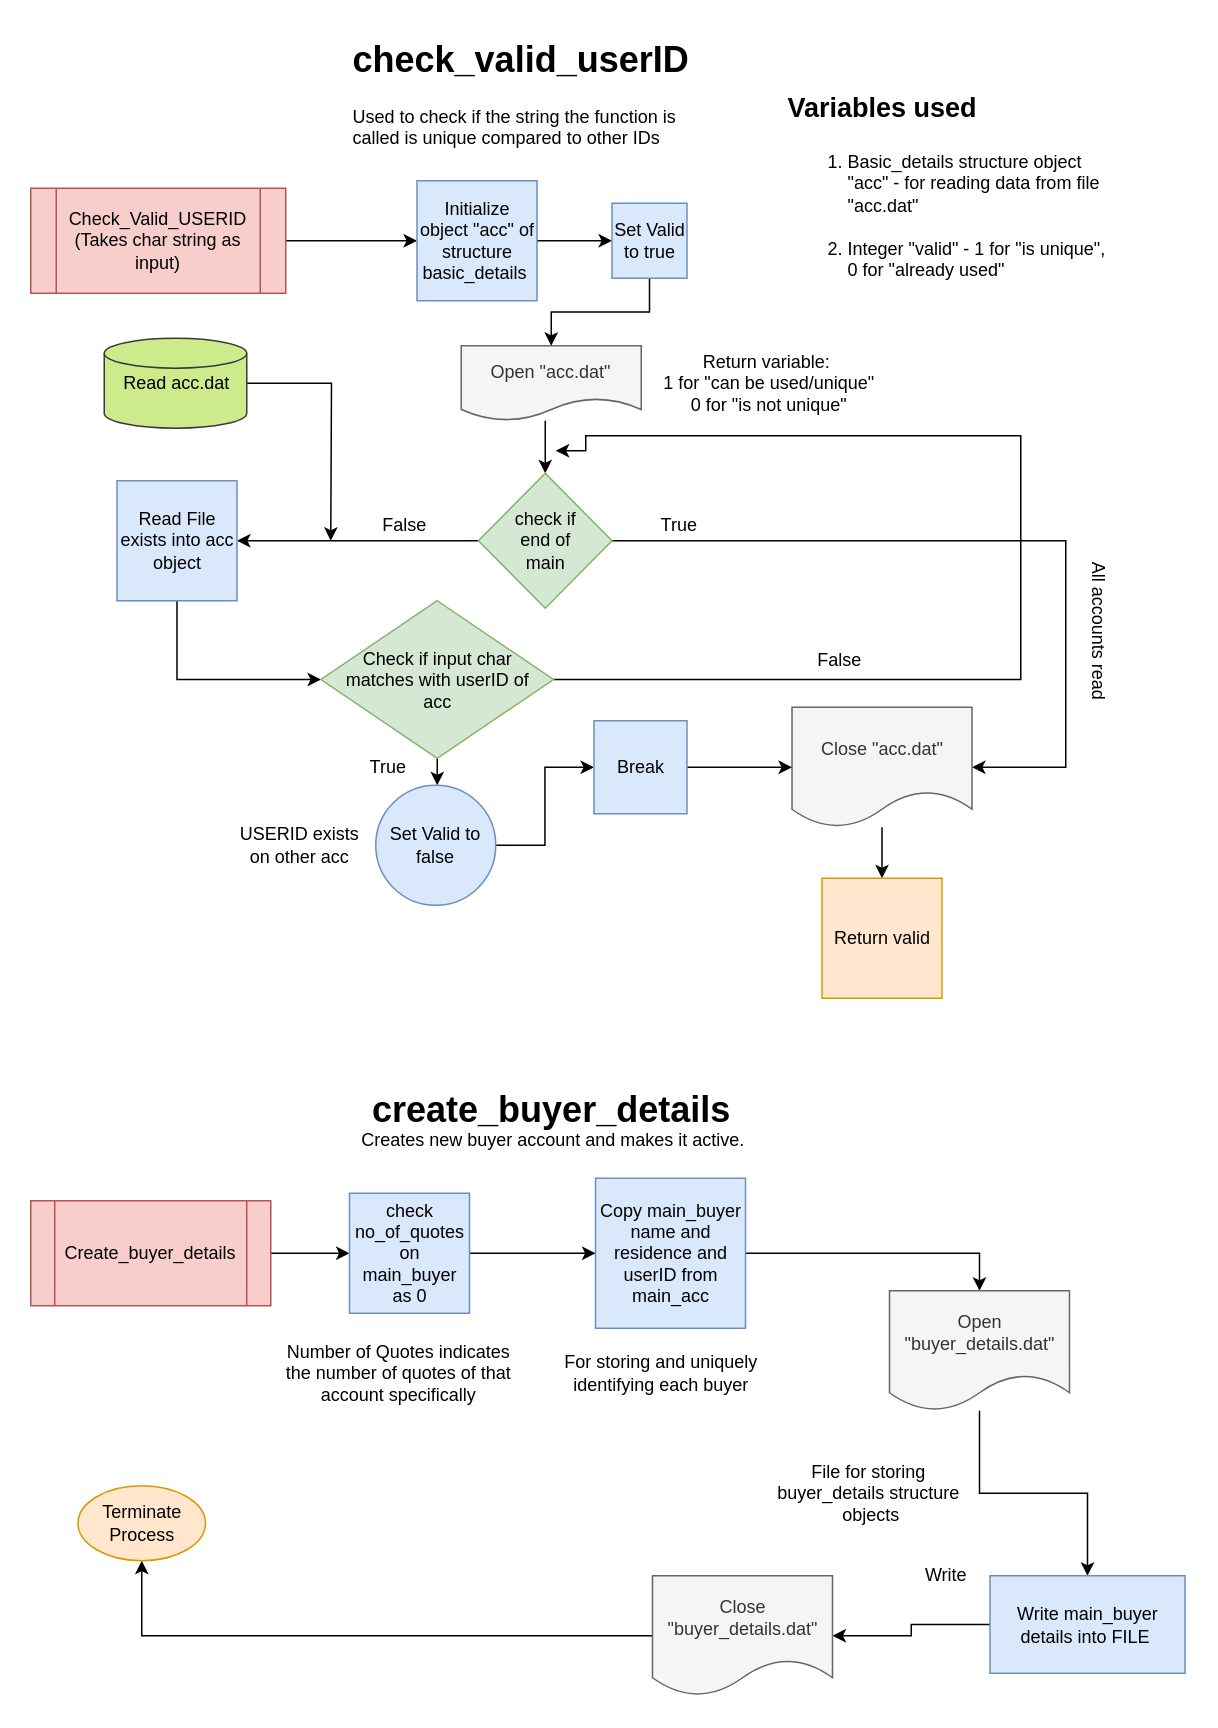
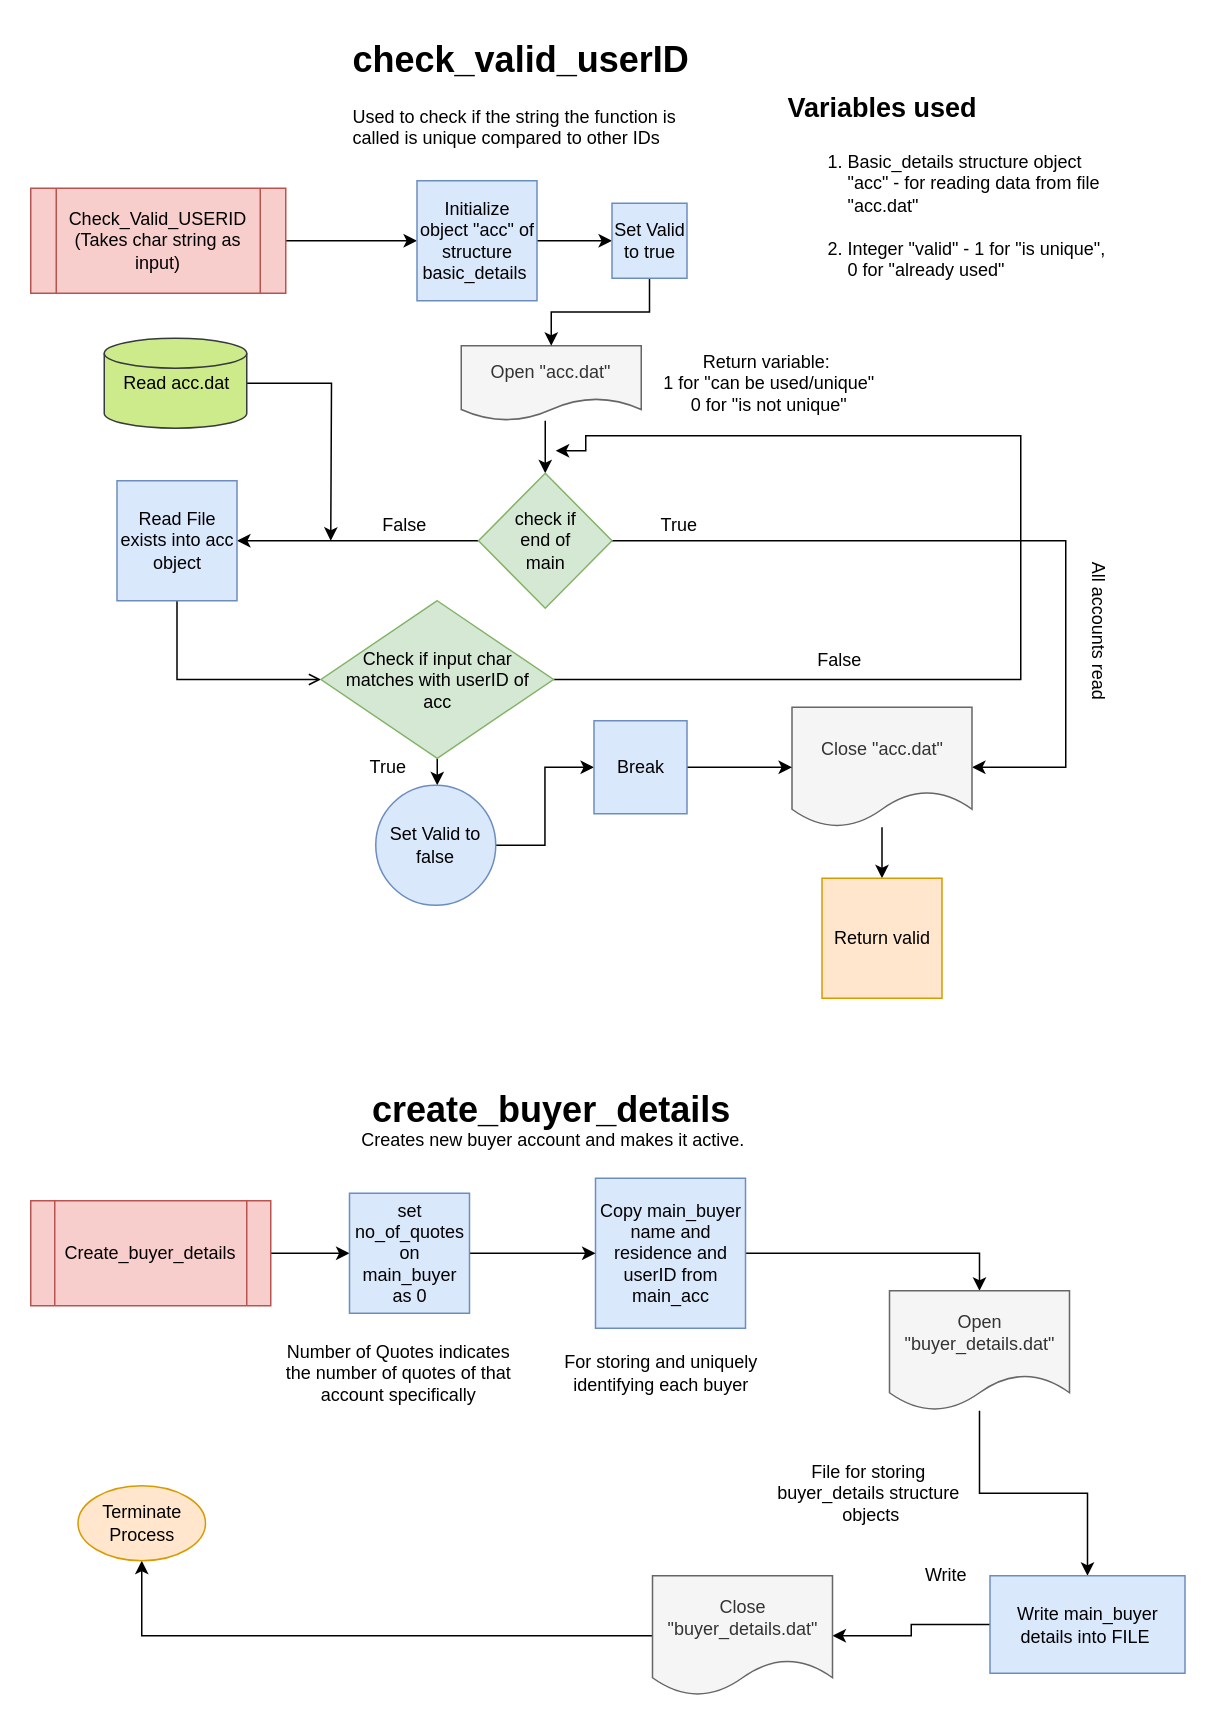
edge "Read File exists into acc object" -> "Check if input char matches with userID of acc": arrowhead classic -> open
node "USERID exists on other acc": removed
node "check no_of_quotes on main_buyer as 0": label "check no_of_quotes on main_buyer as 0" -> "set no_of_quotes on main_buyer as 0"
